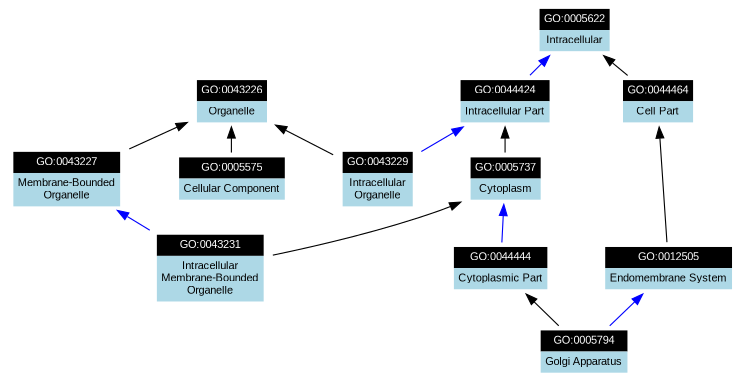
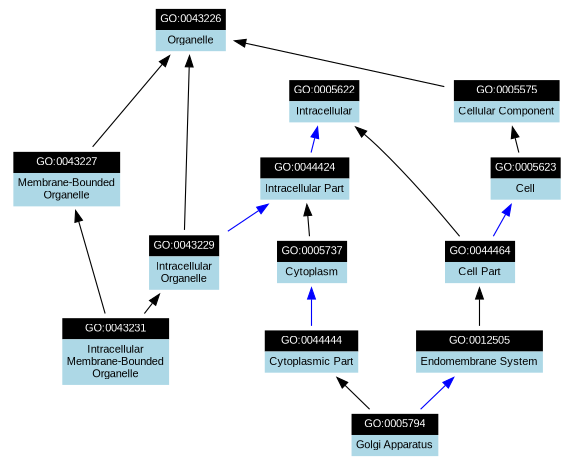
node "GO:0005623": added
edge "GO:0043231" -> "GO:0043227": color blue -> black
edge "GO:0043231" -> "GO:0005737": now "GO:0043231" -> "GO:0043229"
